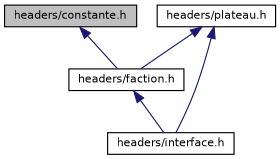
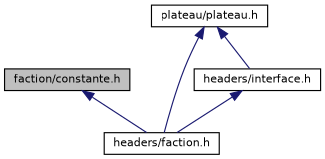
node "headers/constante.h": label "headers/constante.h" -> "faction/constante.h"
node "headers/plateau.h": label "headers/plateau.h" -> "plateau/plateau.h"
edge "headers/interface.h" -> "headers/faction.h": reversed
